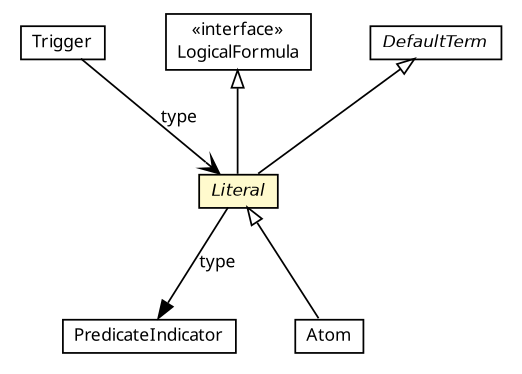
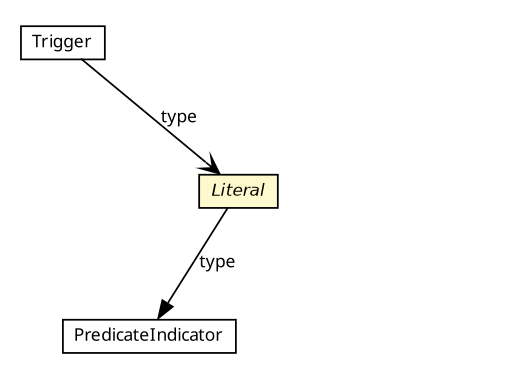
node "LogicalFormula": removed
node "DefaultTerm": removed
node "Atom": removed
